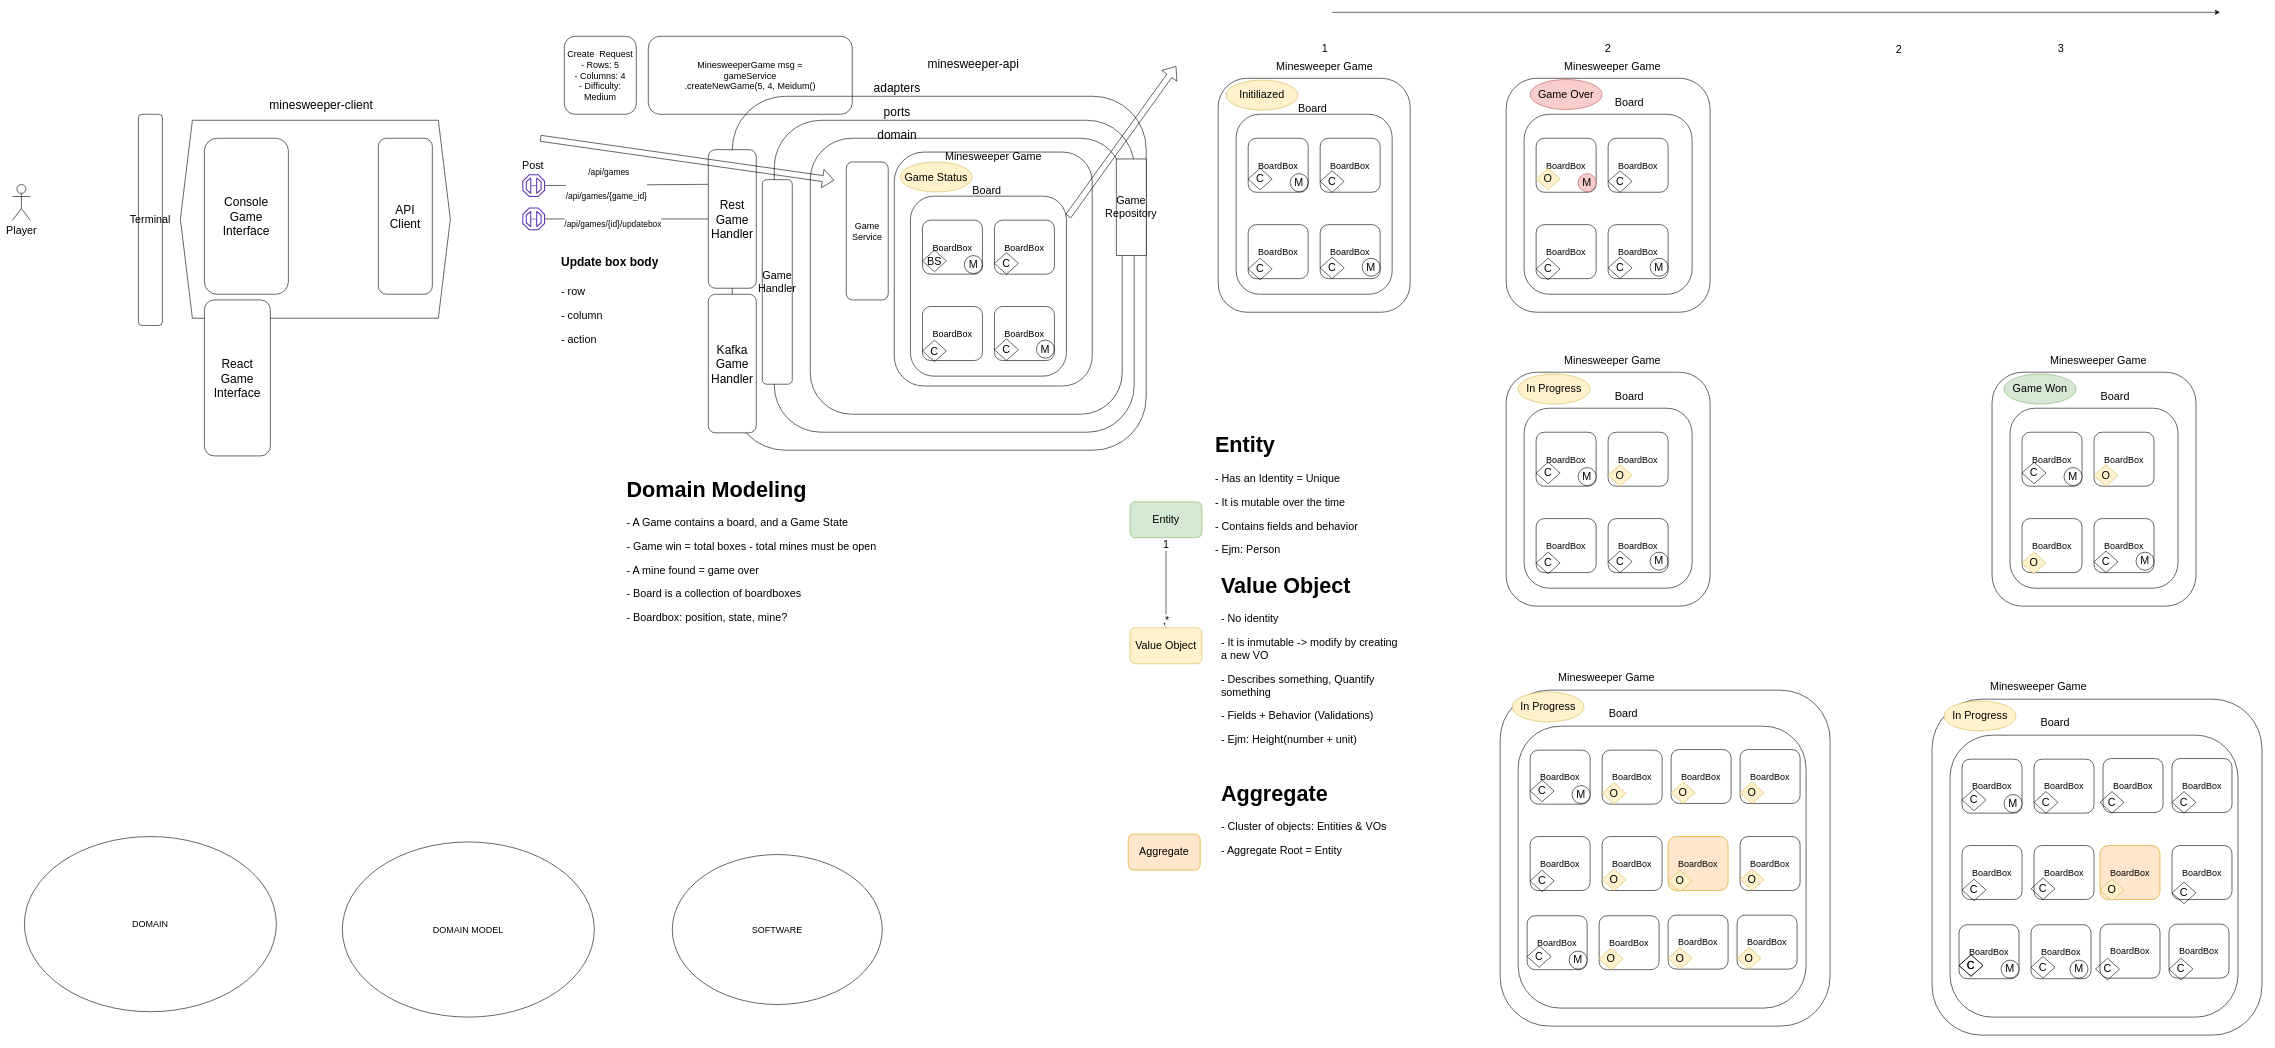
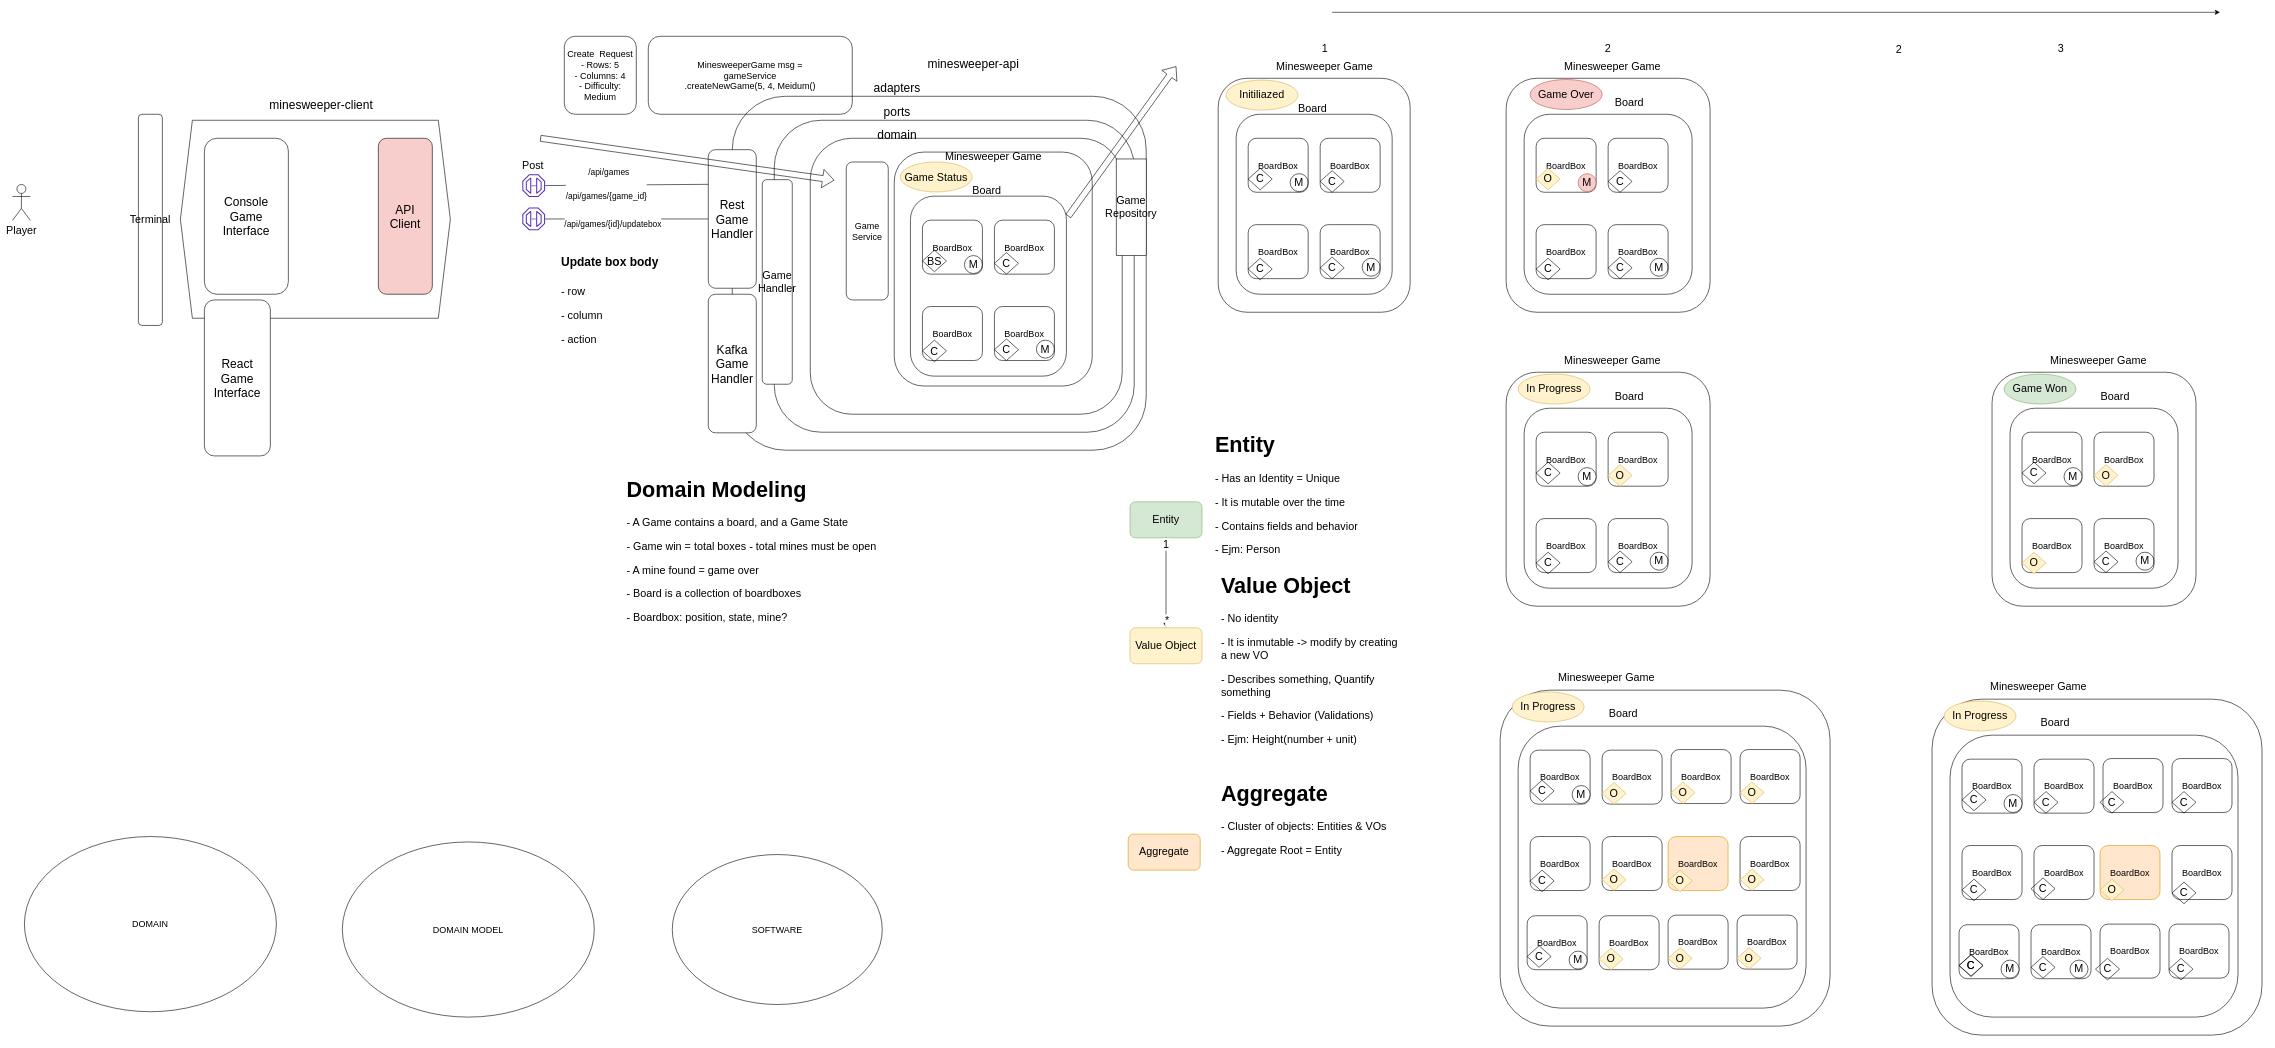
node "APIClient": fillcolor #ffffff -> #f8cecc
